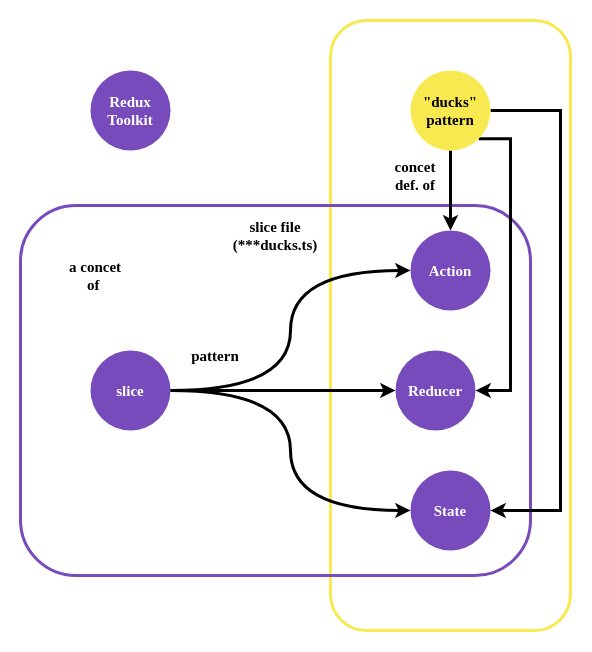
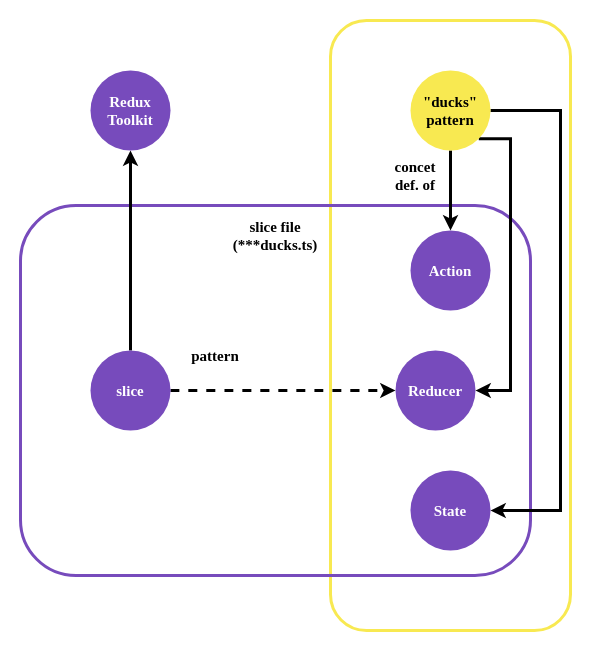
edge "slice" -> "Redux Toolkit": added
node "a concet of": removed
edge "slice" -> "Action": removed
edge "slice" -> "Reducer": style solid -> dashed
edge "slice" -> "State": removed
